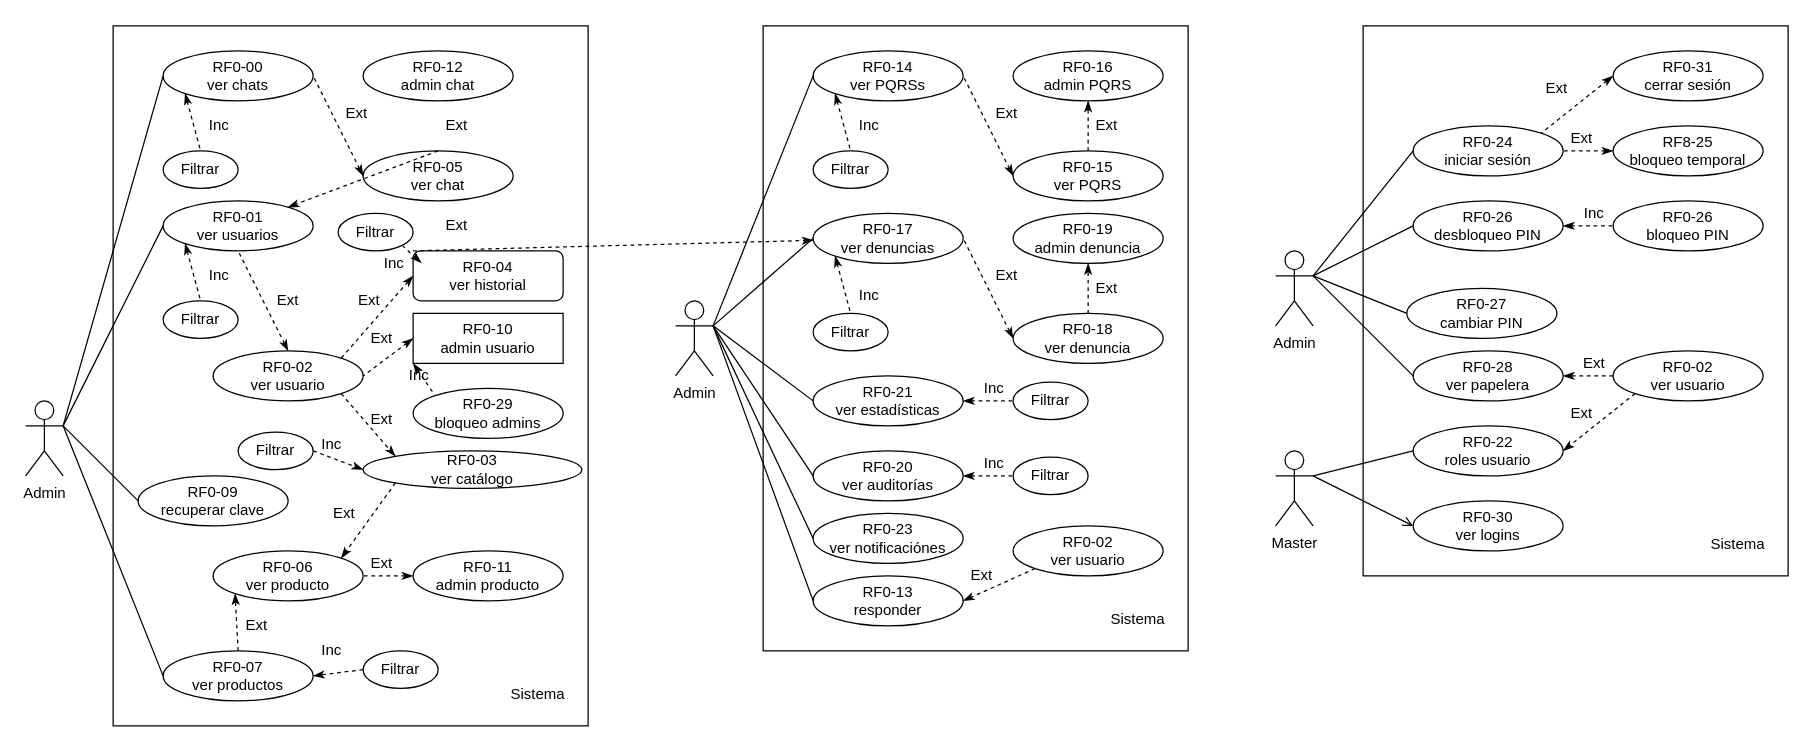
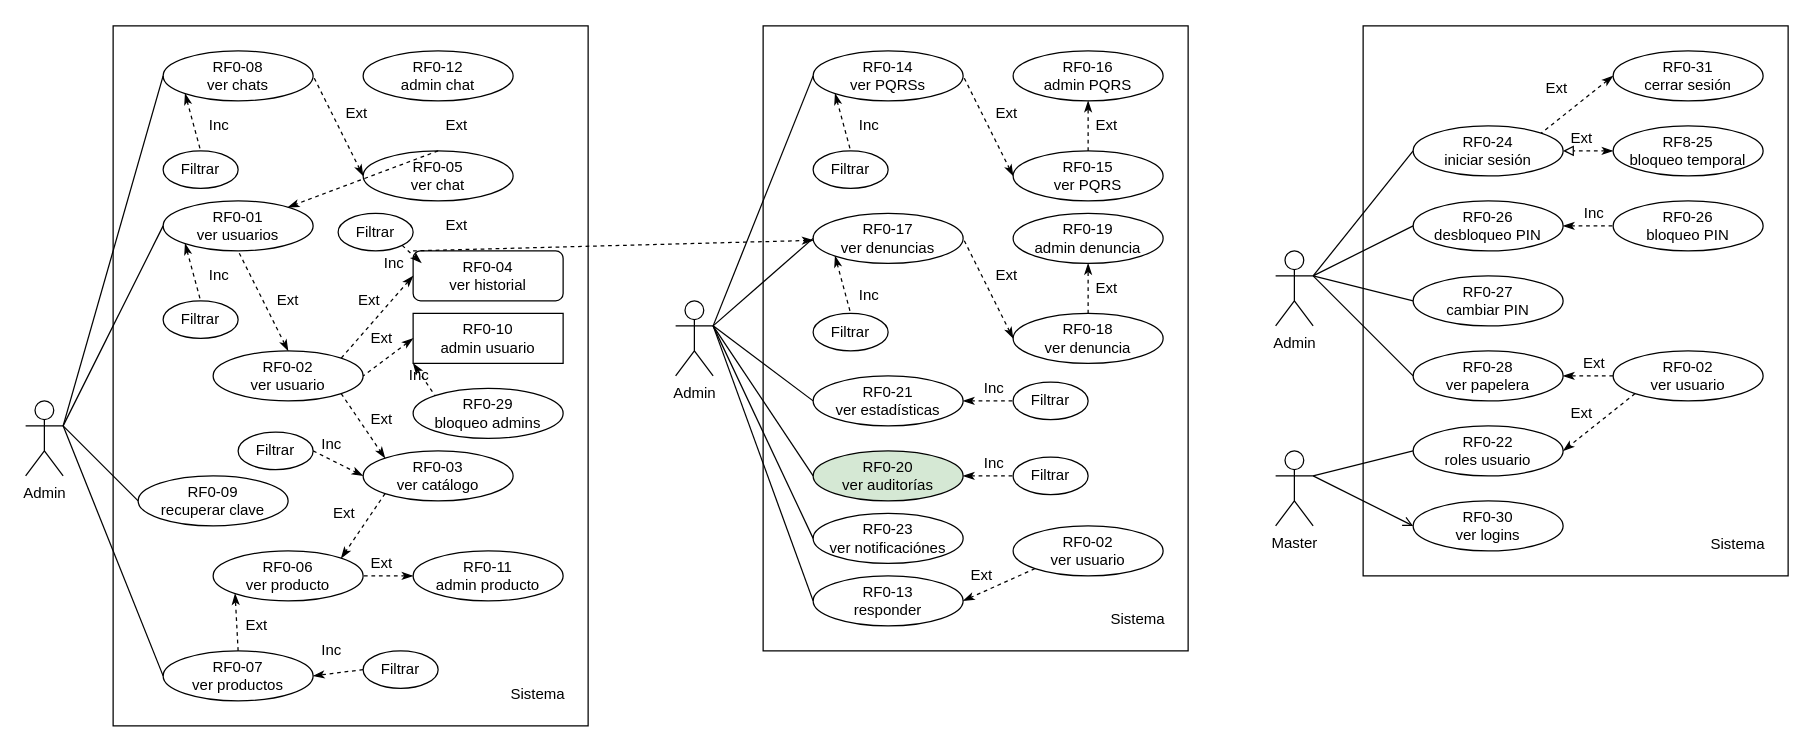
node "RF0-00 ver chats": label "RF0-00 ver chats" -> "RF0-08 ver chats"
edge "RF0-24 iniciar sesión" -> "RF8-25 bloqueo temporal": arrowhead none -> block
node "RF0-27 cambiar PIN": moved (1482, 313) -> (1488, 301)
node "RF0-03 ver catálogo": size 219x38 -> 150x50
node "RF0-20 ver auditorías": fillcolor #ffffff -> #d5e8d4
